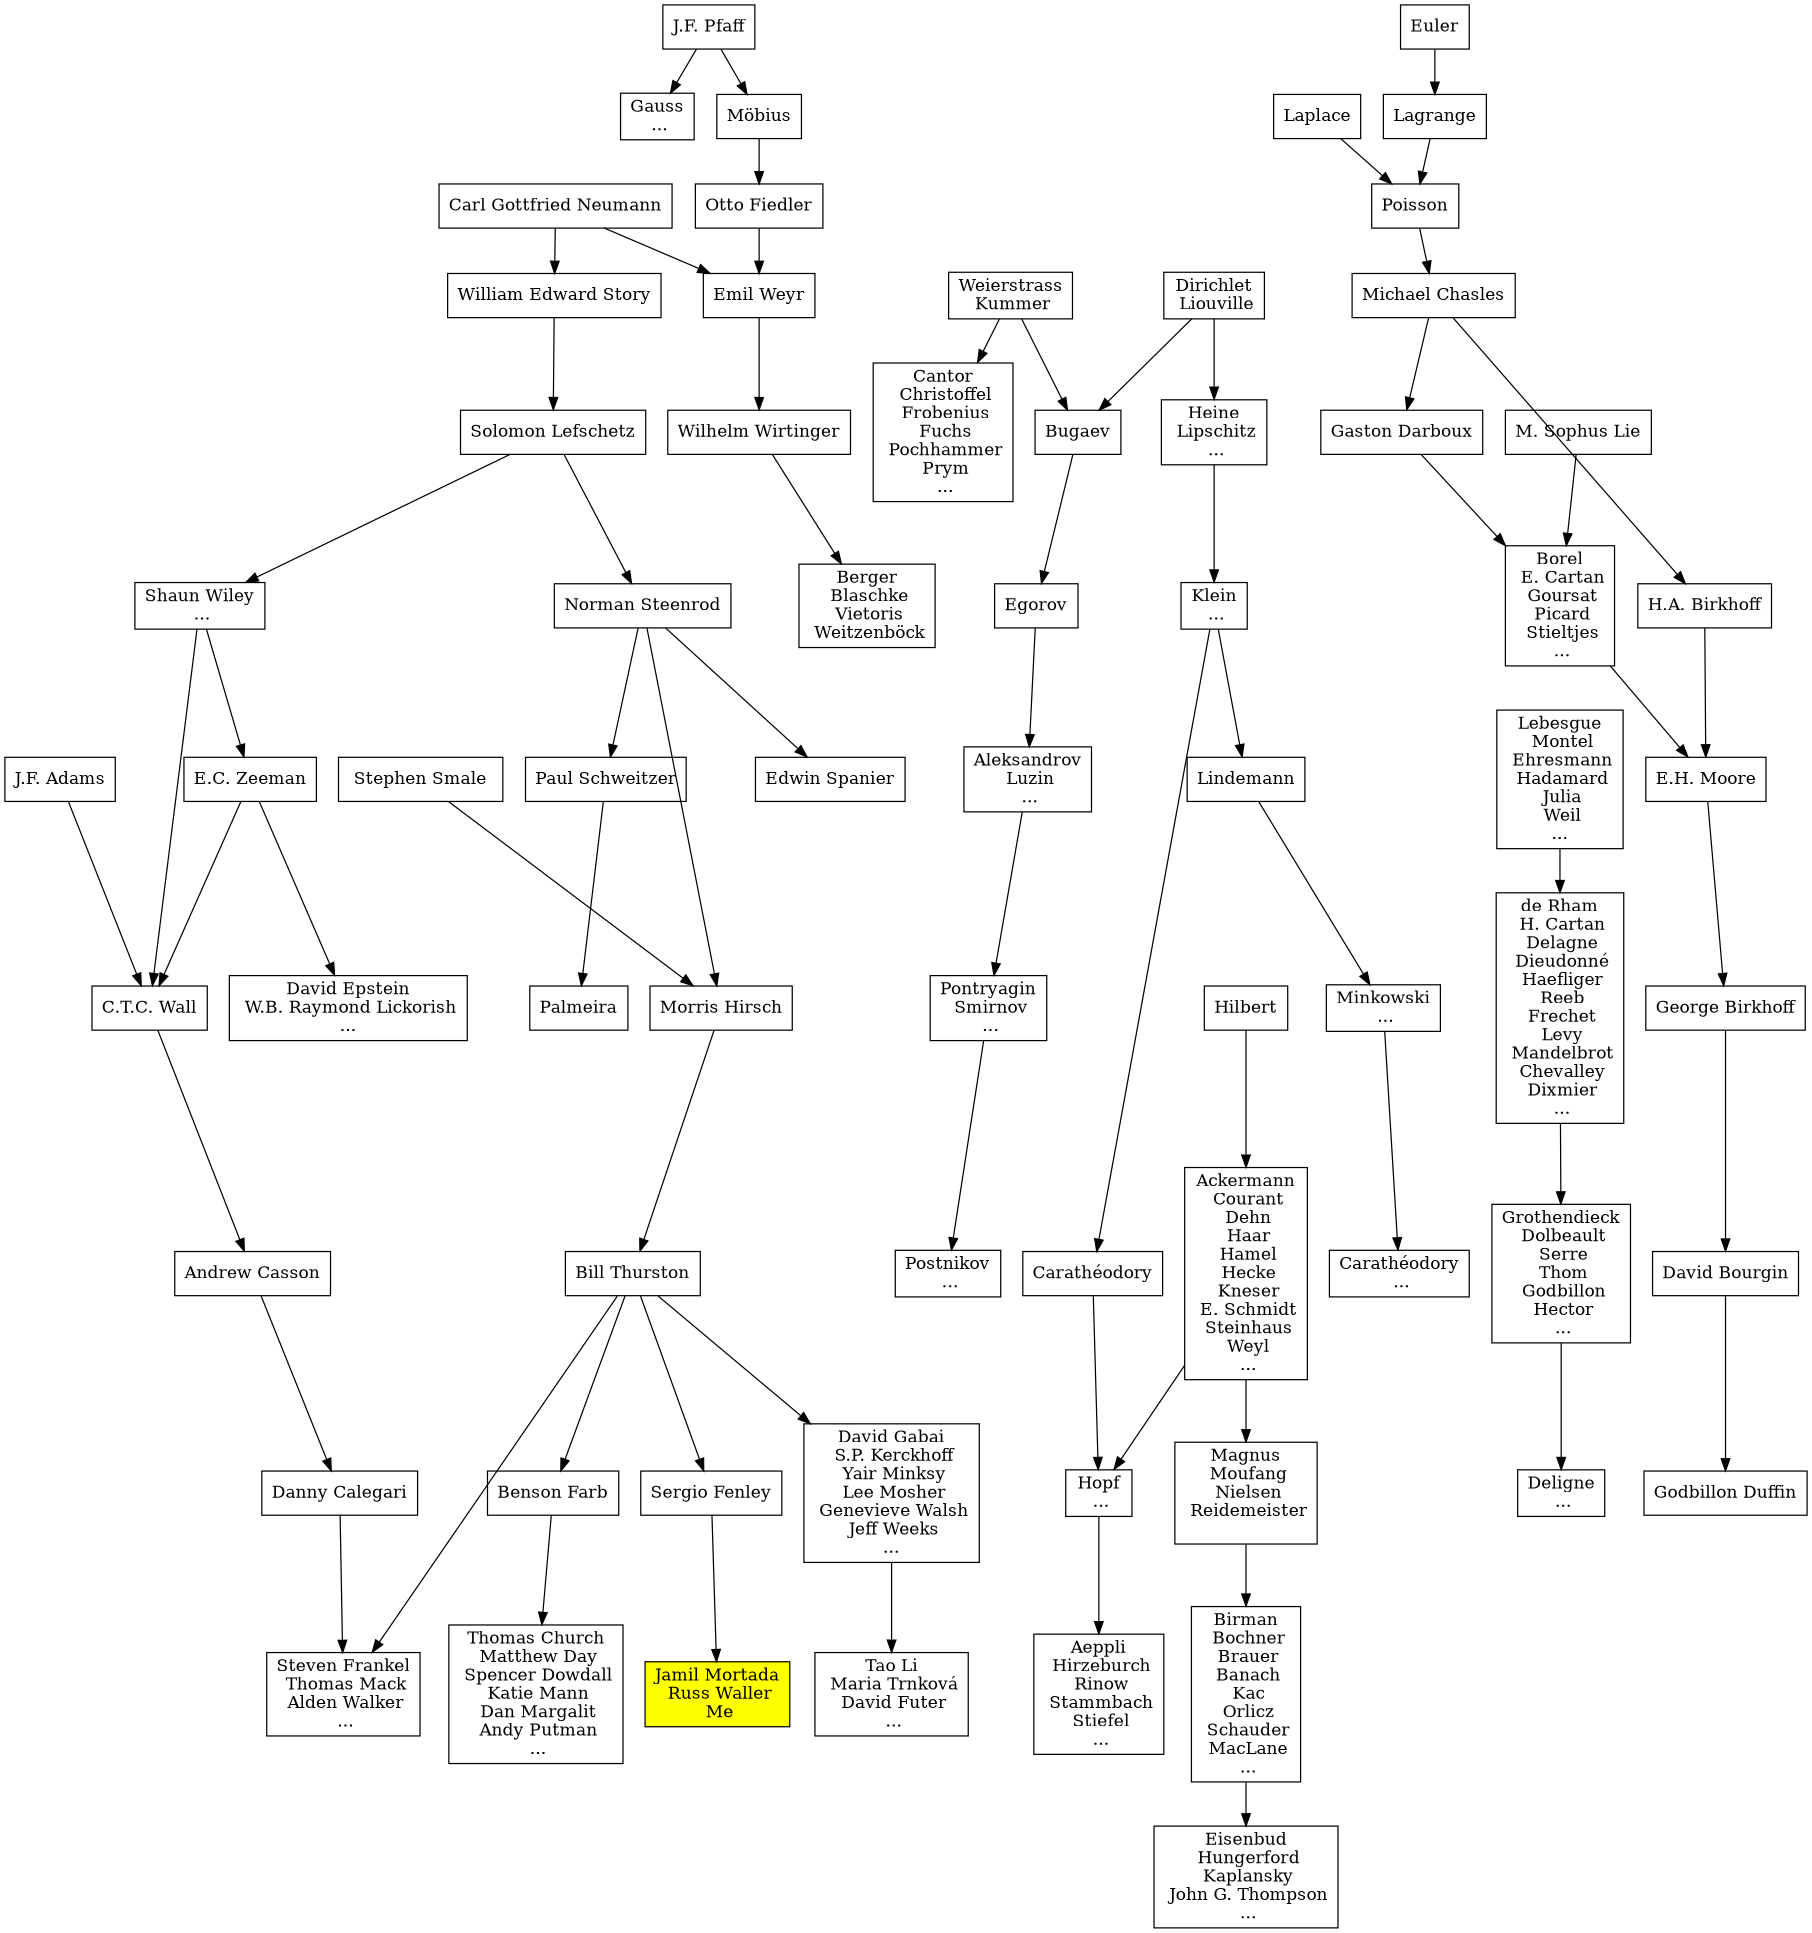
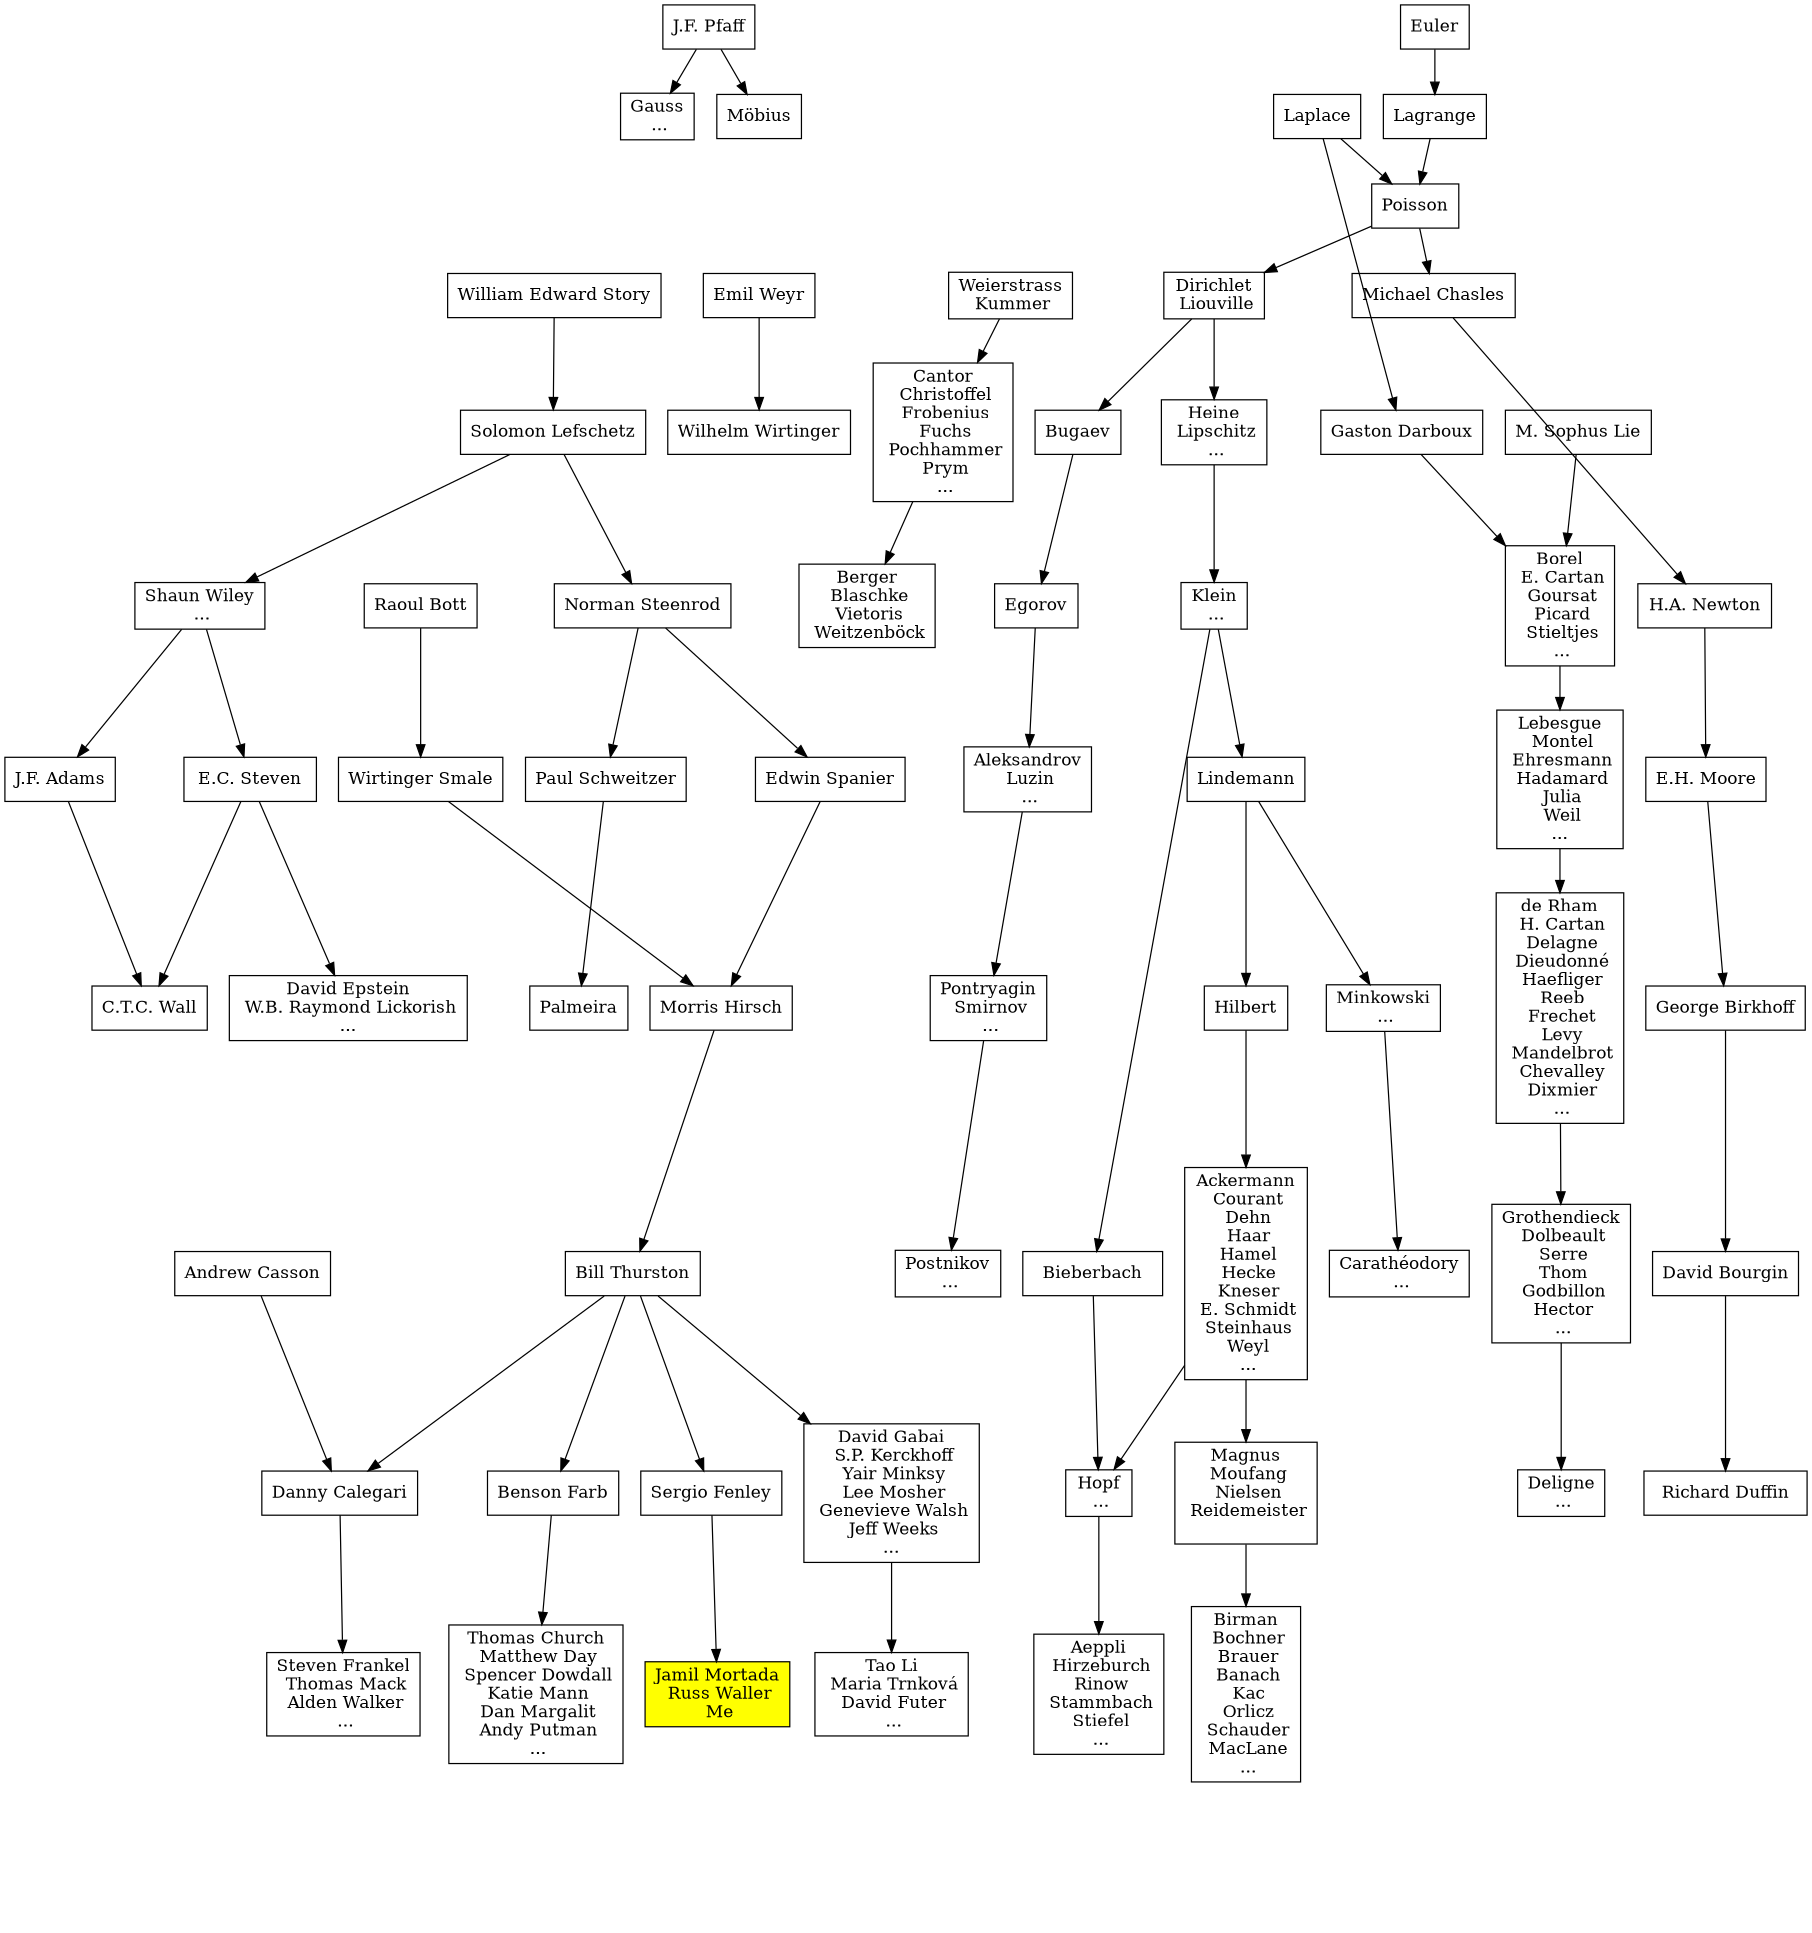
node "Carl Gottfried Neumann": removed
node "Otto Fiedler": removed
edge "Poisson" -> "Dirichlet Liouville": added
edge "Michael Chasles" -> "Gaston Darboux": now "Laplace" -> "Gaston Darboux"
edge "Weierstrass Kummer" -> "Bugaev": removed
edge "Wilhelm Wirtinger" -> "Berger Blaschke Vietoris Weitzenböck": now "Cantor Christoffel Frobenius Fuchs Pochhammer Prym ..." -> "Berger Blaschke Vietoris Weitzenböck"
node "Raoul Bott": added
node "H.A. Birkhoff": label "H.A. Birkhoff" -> "H.A. Newton"
edge "Borel E. Cartan Goursat Picard Stieltjes ..." -> "E.H. Moore": now "Borel E. Cartan Goursat Picard Stieltjes ..." -> "Lebesgue Montel Ehresmann Hadamard Julia Weil ..."
node "E.C. Zeeman": label "E.C. Zeeman" -> "E.C. Steven"
node "Stephen Smale": label "Stephen Smale" -> "Wirtinger Smale"
edge "Shaun Wiley ..." -> "C.T.C. Wall": now "Shaun Wiley ..." -> "J.F. Adams"
edge "Norman Steenrod" -> "Morris Hirsch": now "Edwin Spanier" -> "Morris Hirsch"
edge "Lindemann" -> "Hilbert": added
edge "C.T.C. Wall" -> "Andrew Casson": removed
node "Carathéodory": label "Carathéodory" -> "Bieberbach"
edge "Bill Thurston" -> "Steven Frankel Thomas Mack Alden Walker ...": now "Bill Thurston" -> "Danny Calegari"
node "Godbillon Duffin": label "Godbillon Duffin" -> "Richard Duffin"
node "Eisenbud Hungerford Kaplansky John G. Thompson ...": removed
